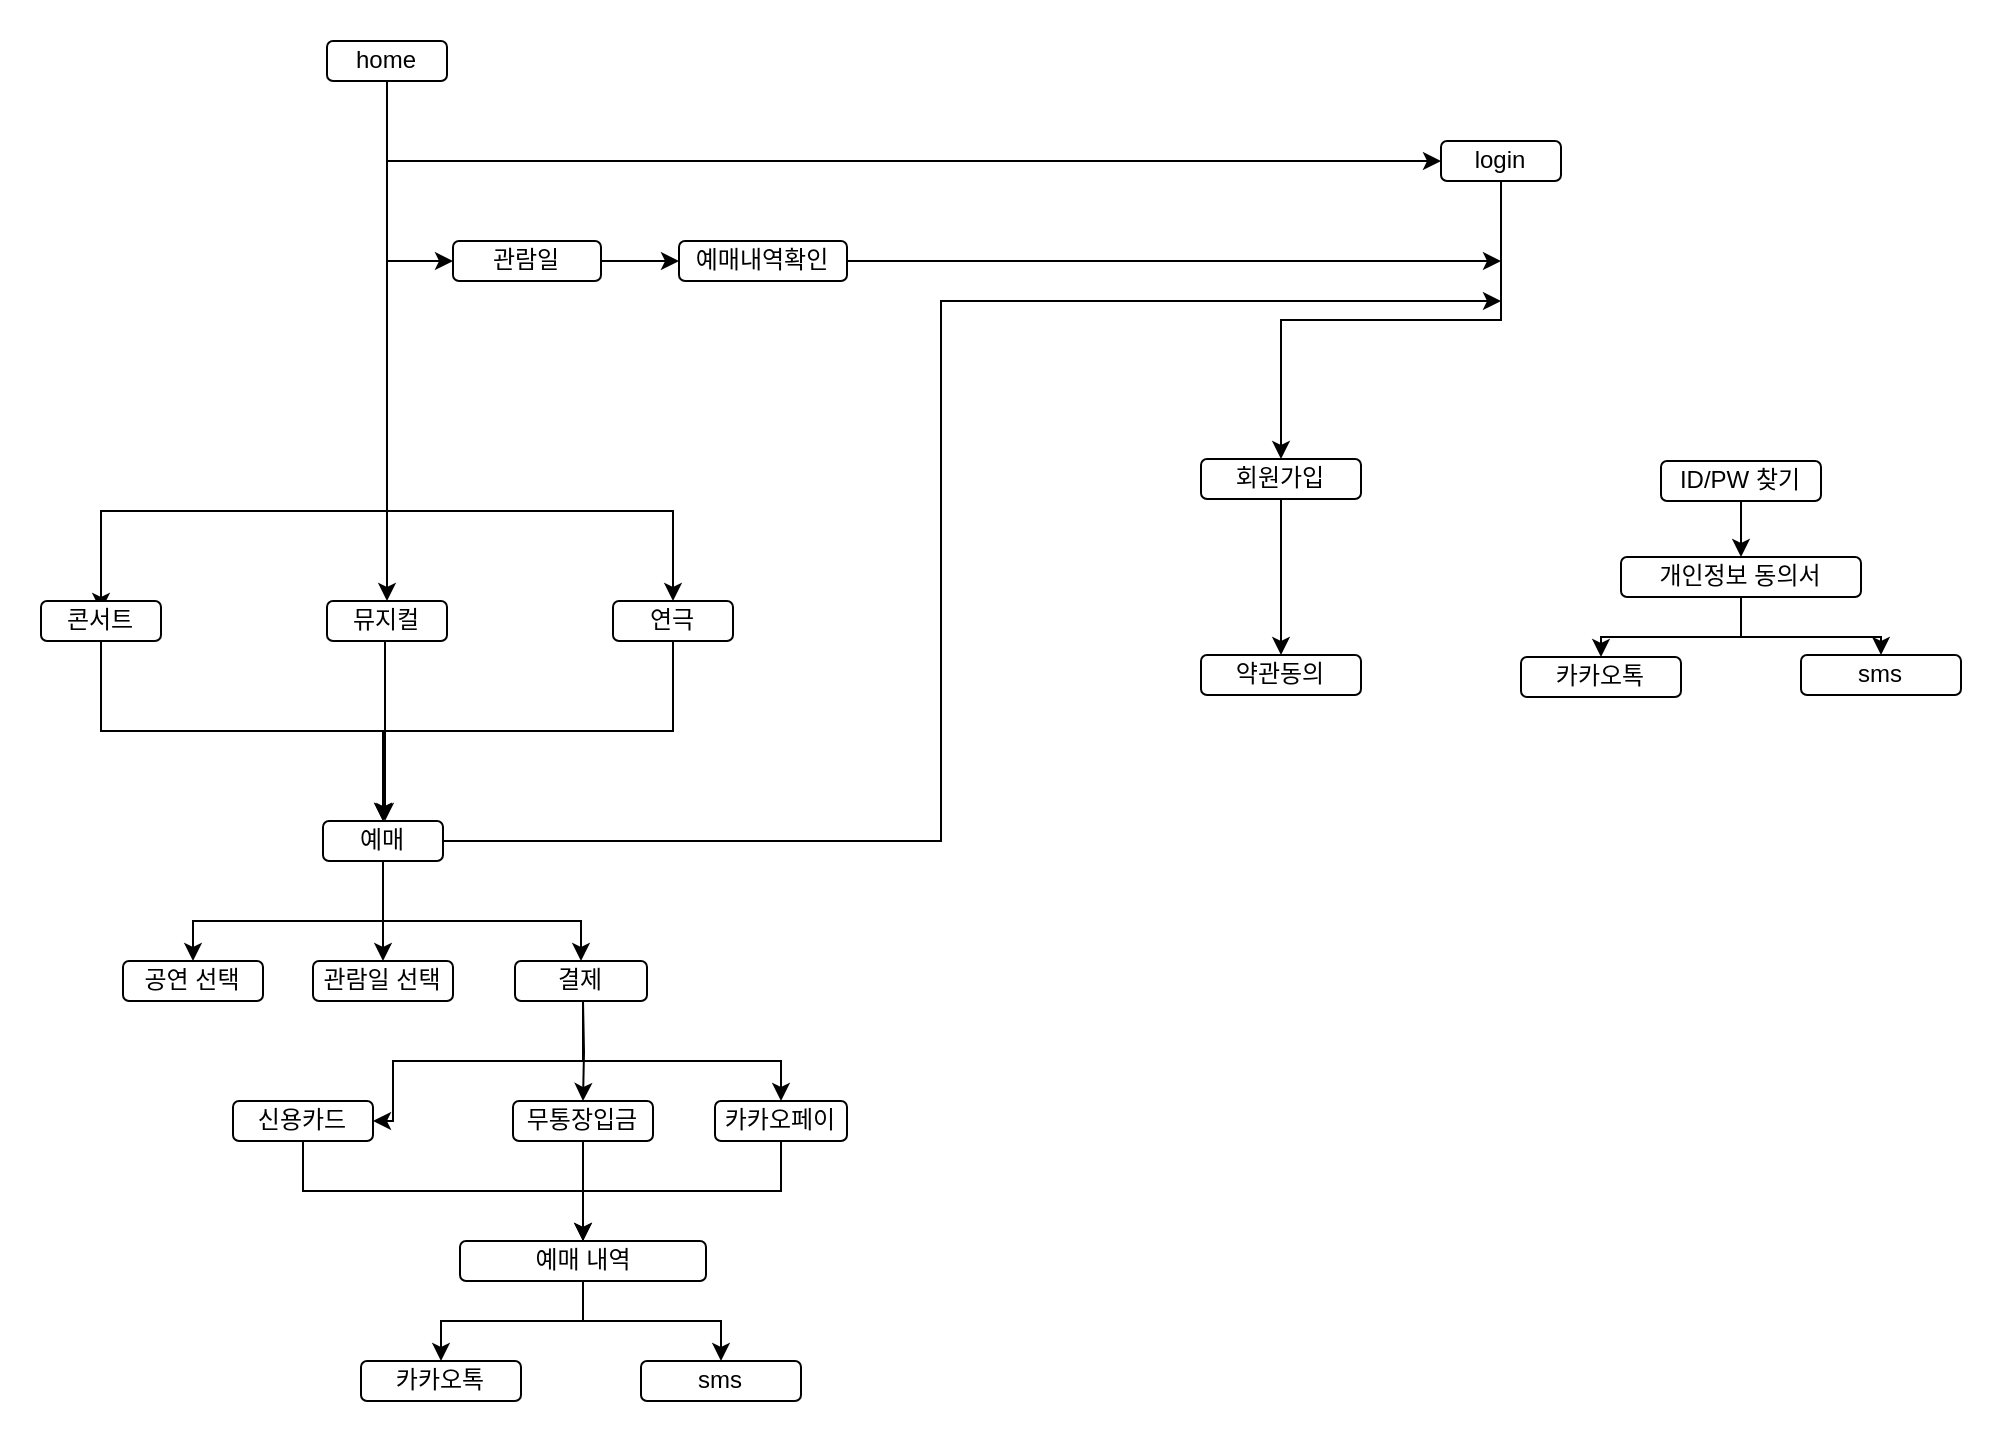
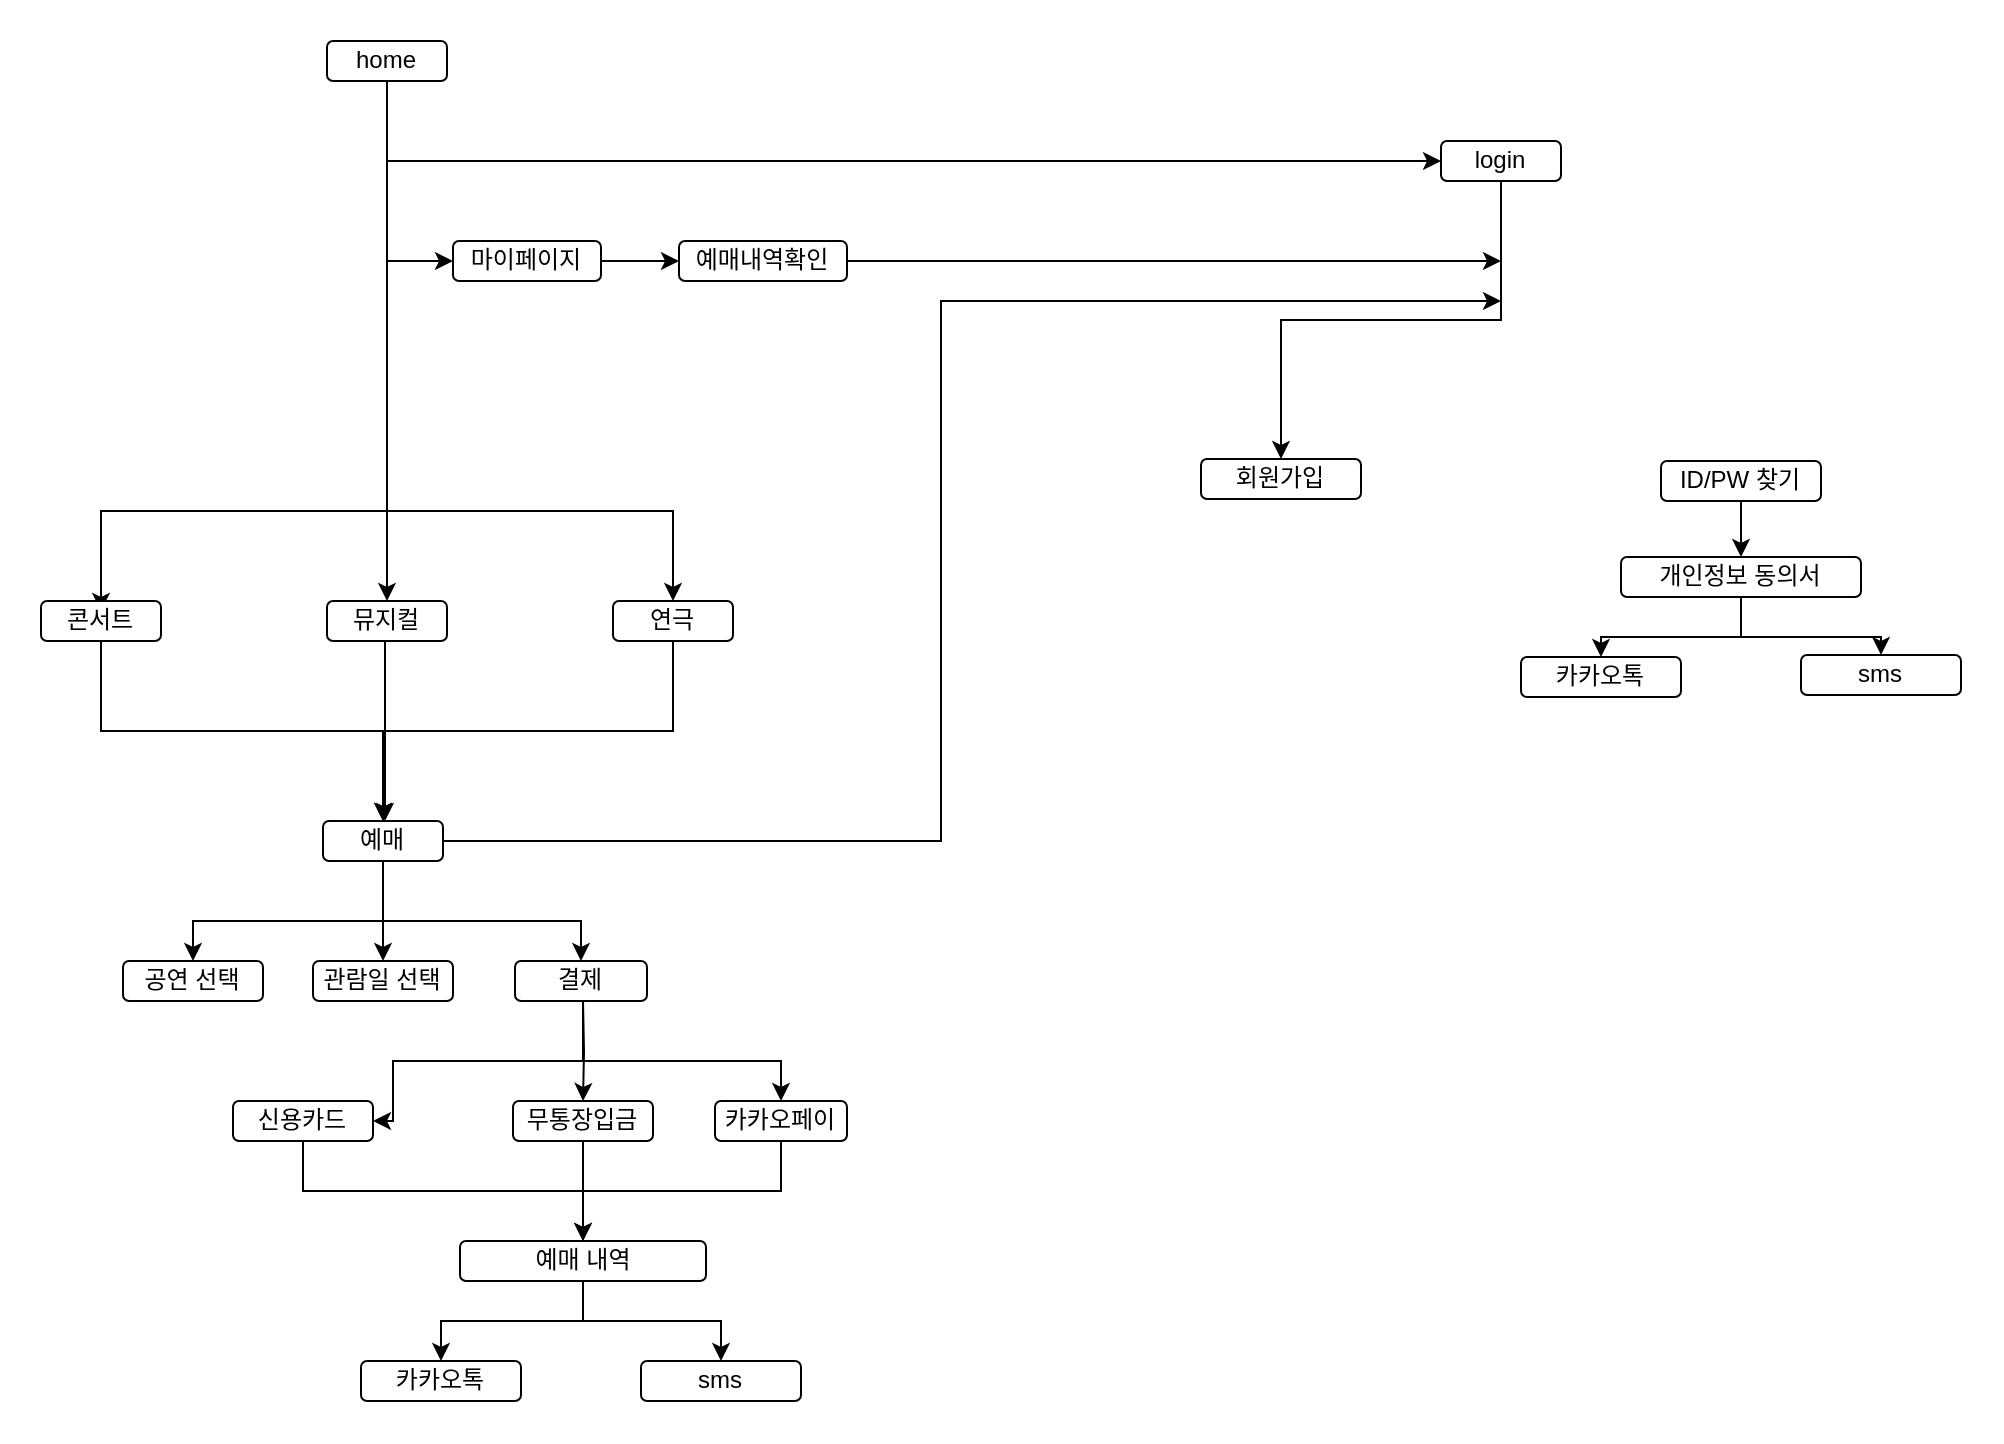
node "관람일": label "관람일" -> "마이페이지"
edge "회원가입" -> "약관동의": removed
node "약관동의": removed
